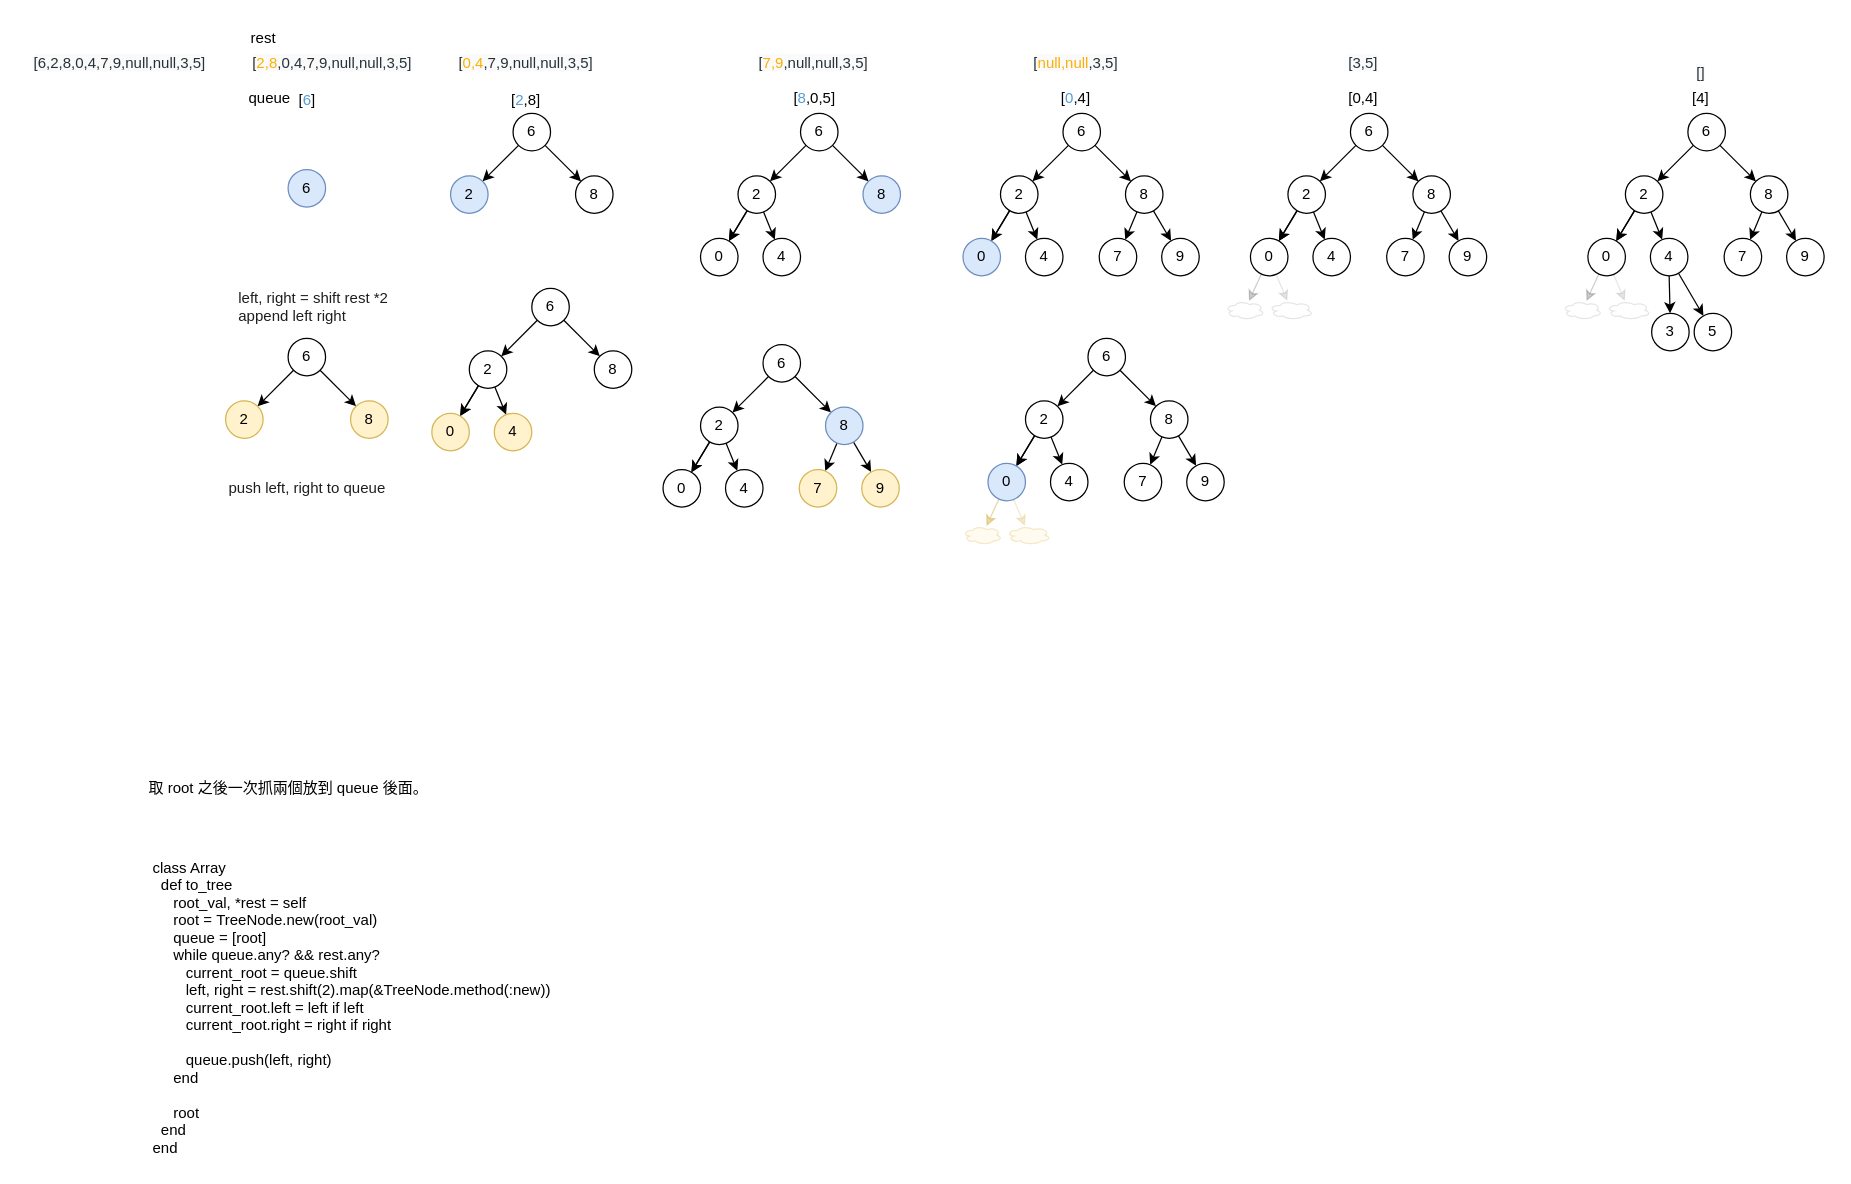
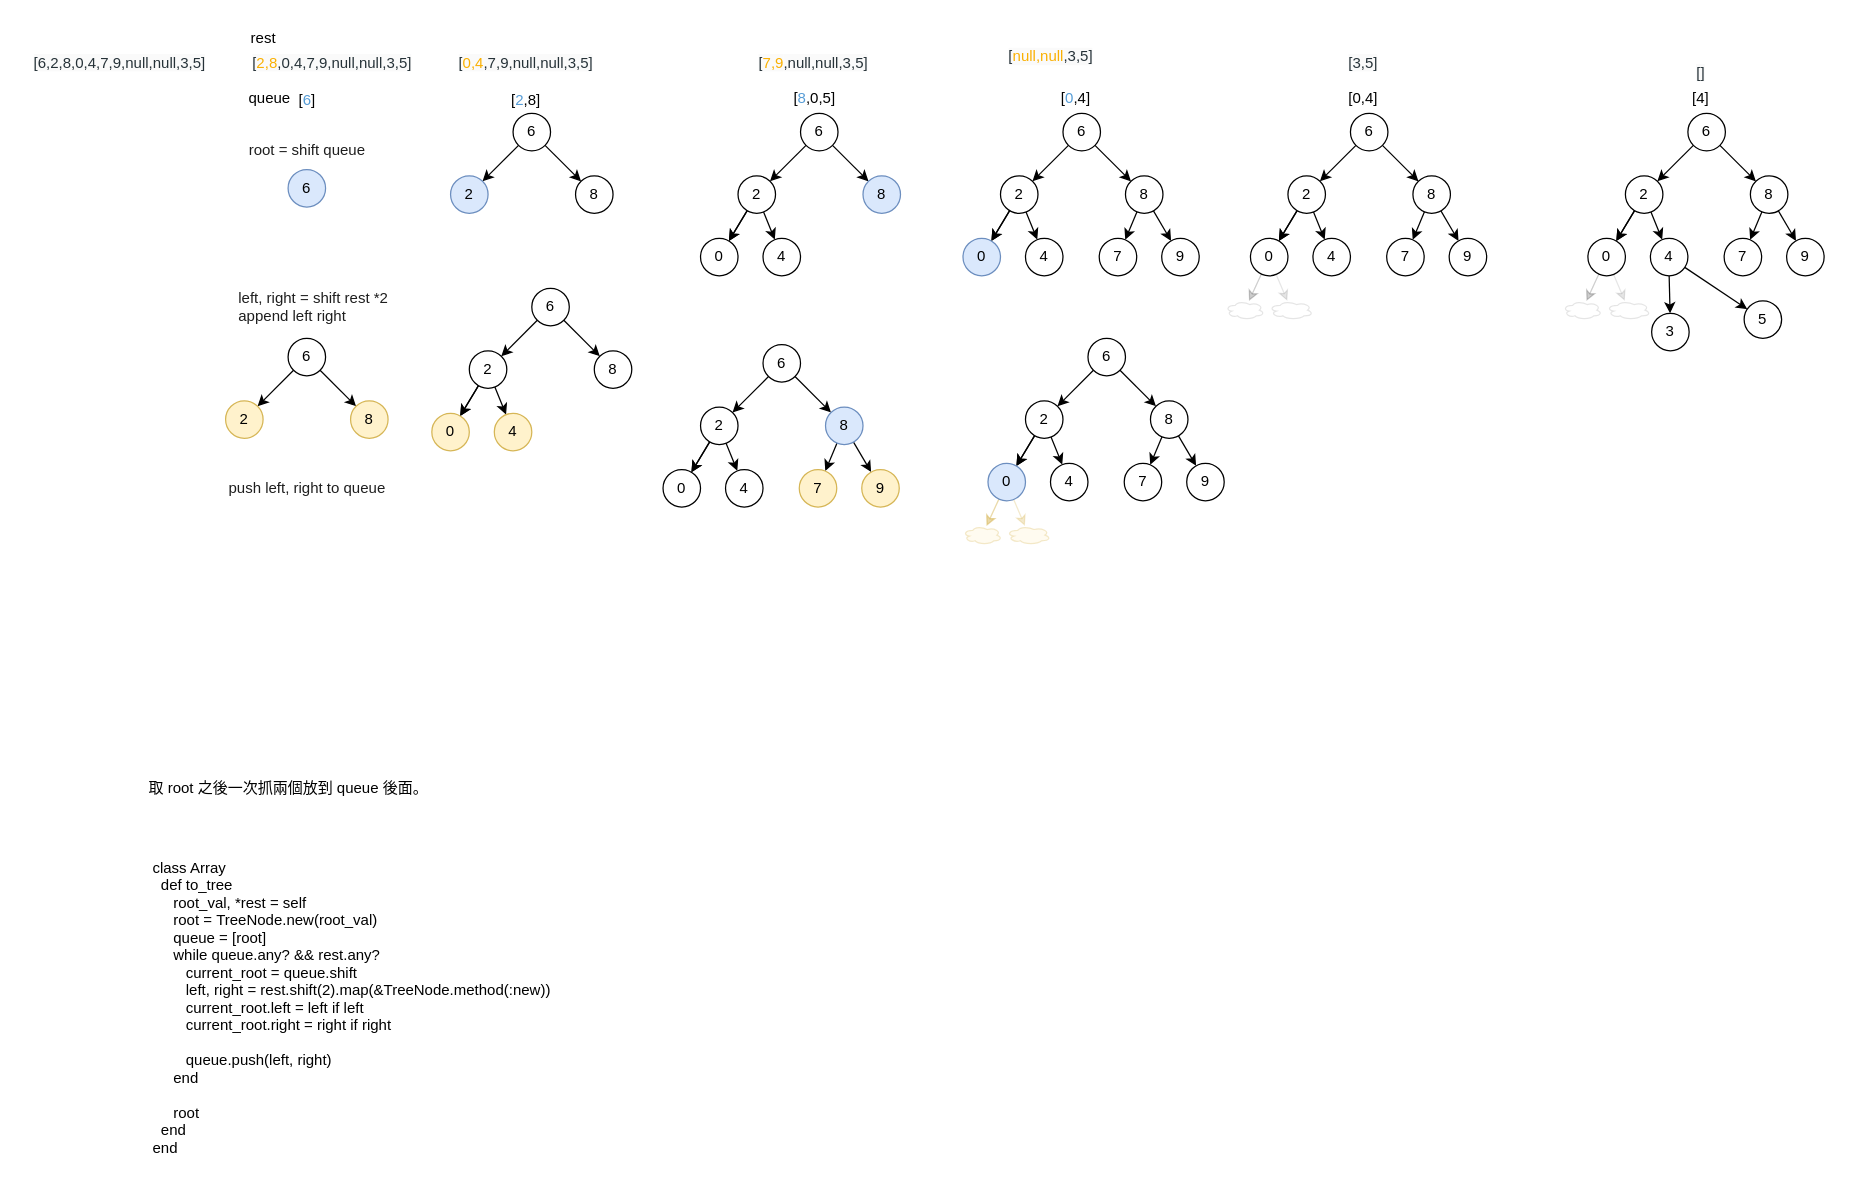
node "[null,null,3,5]": moved (1076, 63) -> (1051, 57)
node "root = shift queue": added
node "5": moved (1713, 332) -> (1763, 319)
